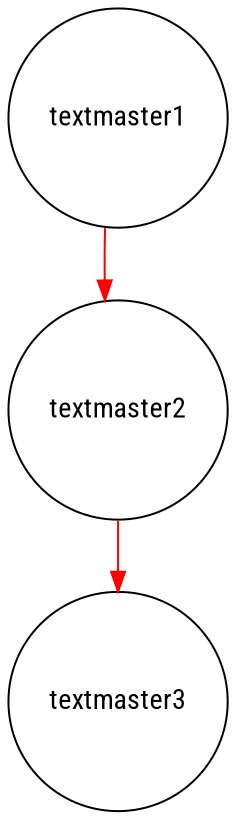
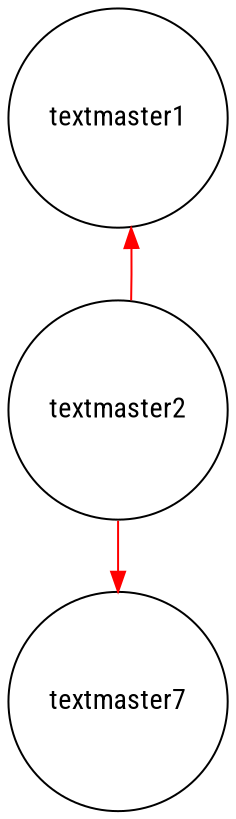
edge "textmaster1" -> "textmaster2": reversed
node "textmaster3": label "textmaster3" -> "textmaster7"
